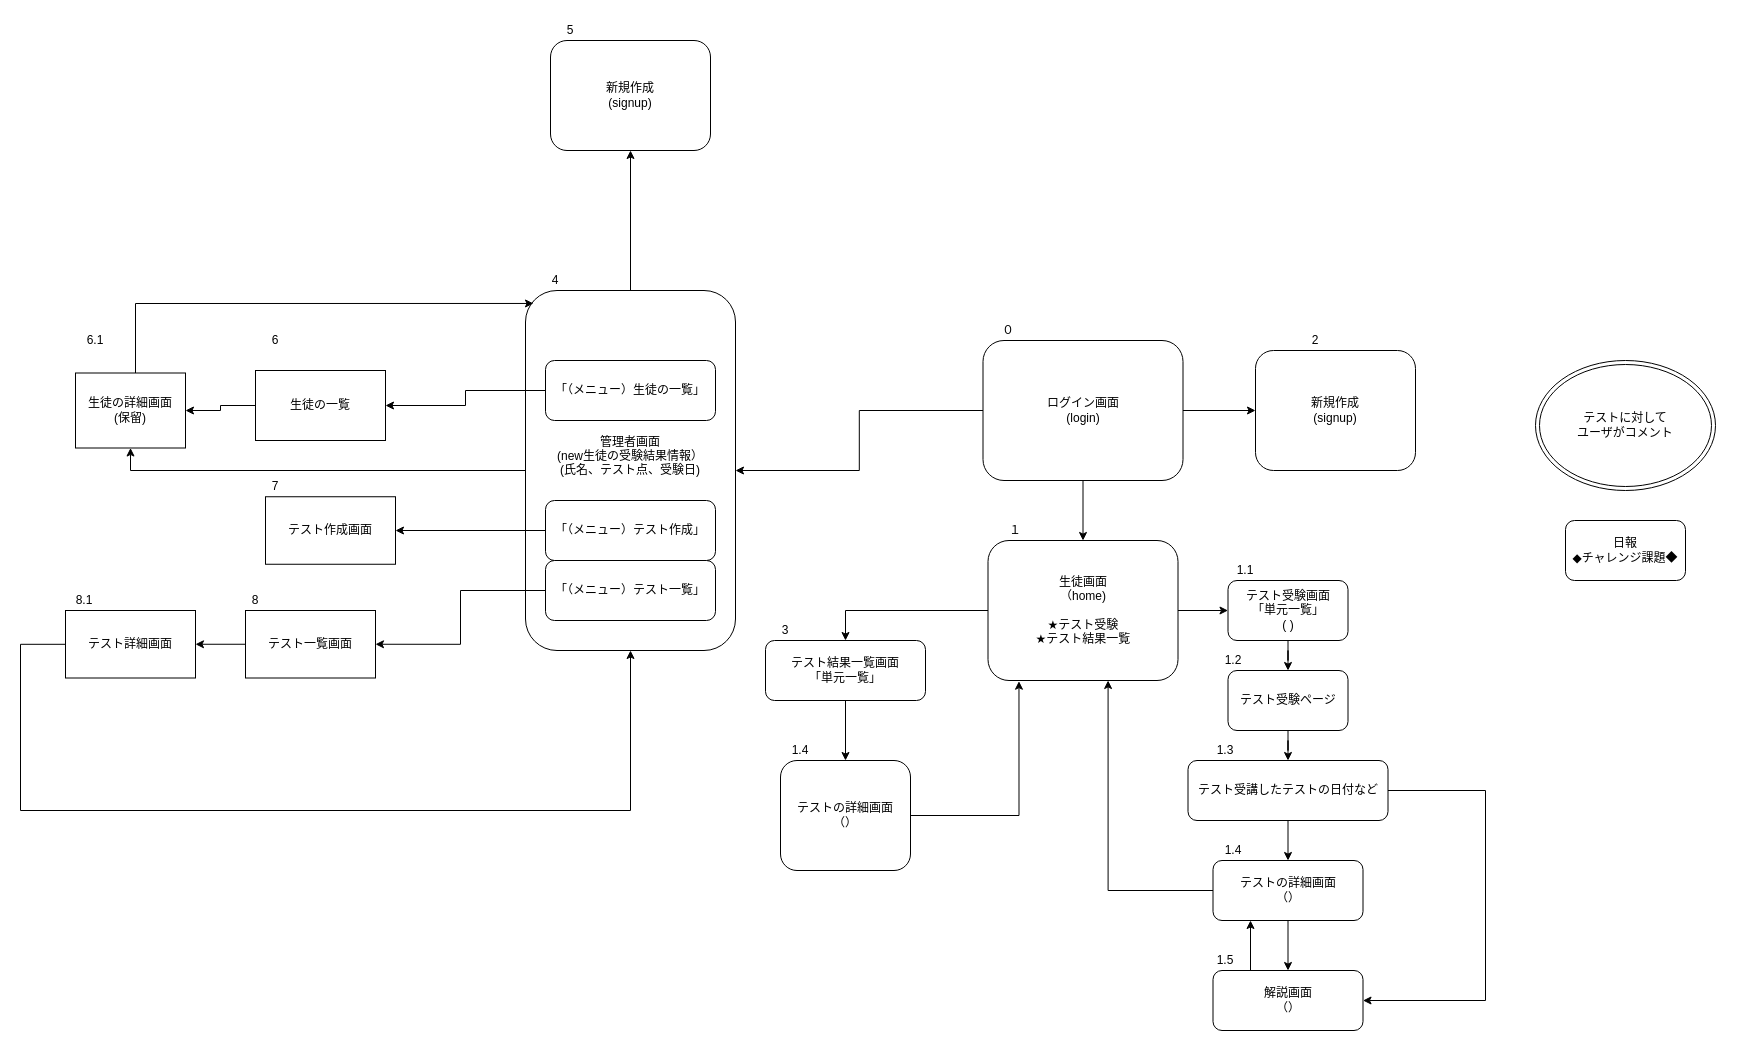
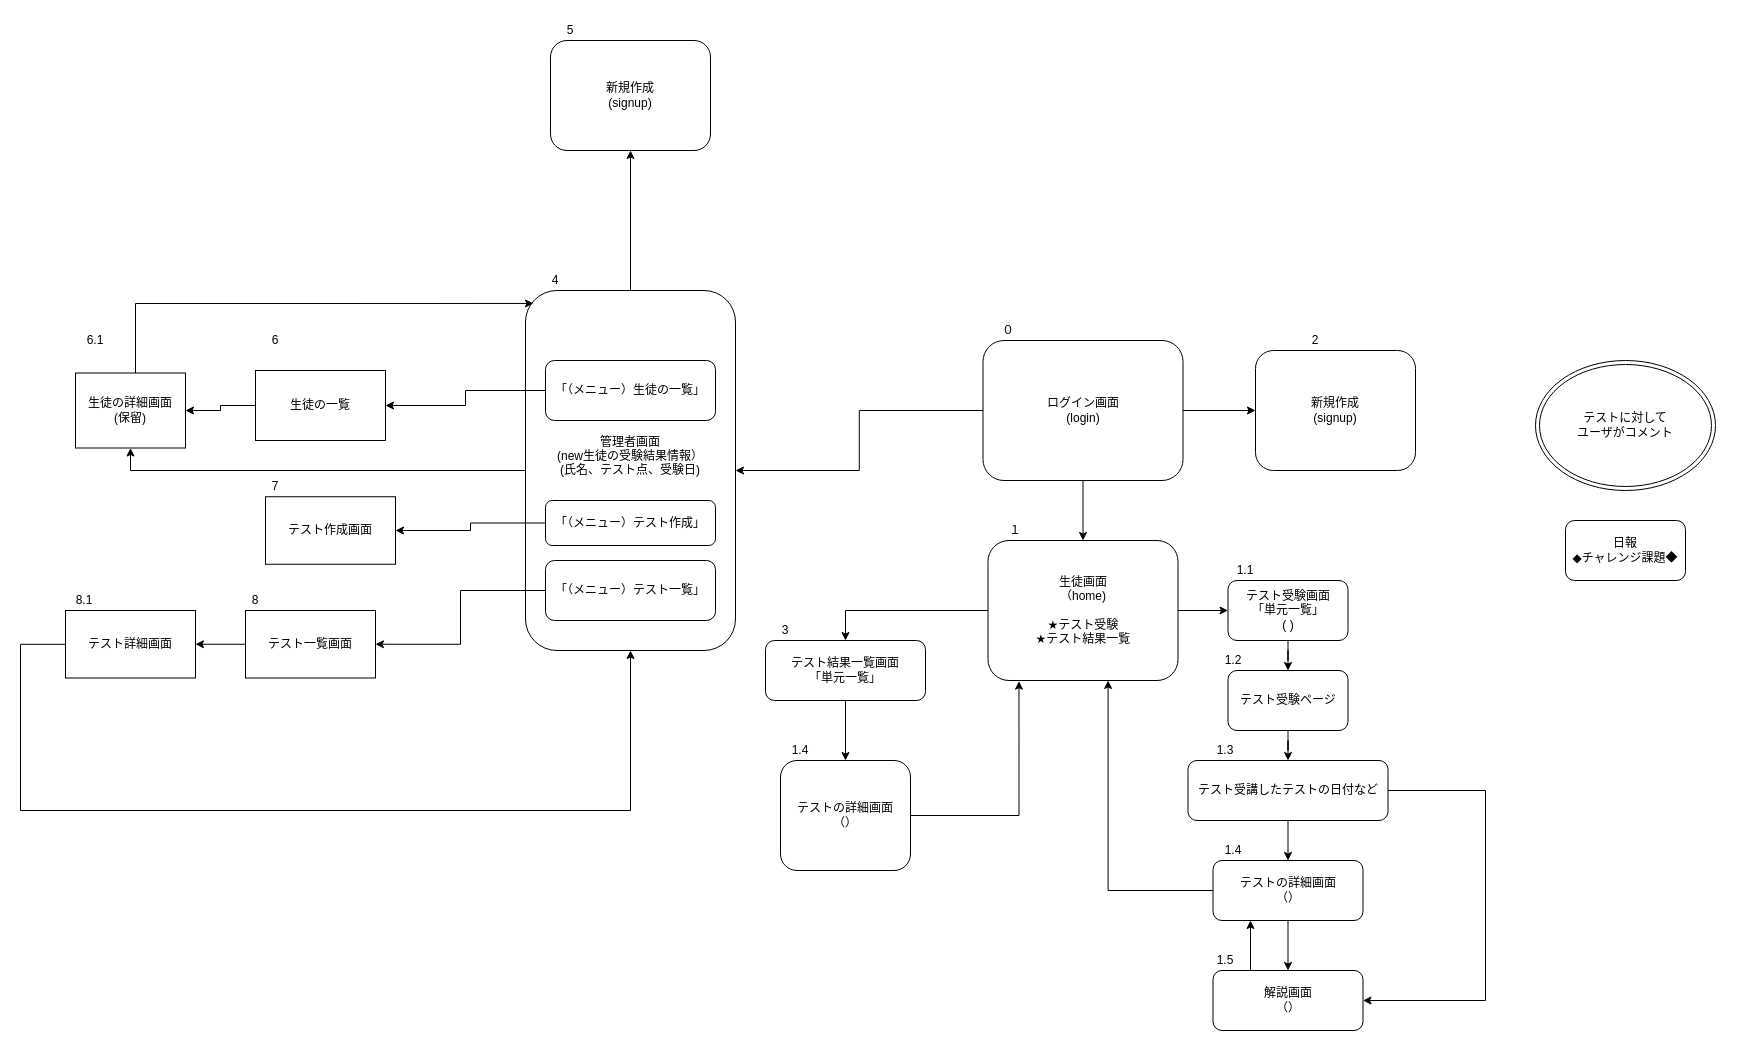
node "「（メニュー）テスト作成」": size 170x60 -> 170x45
